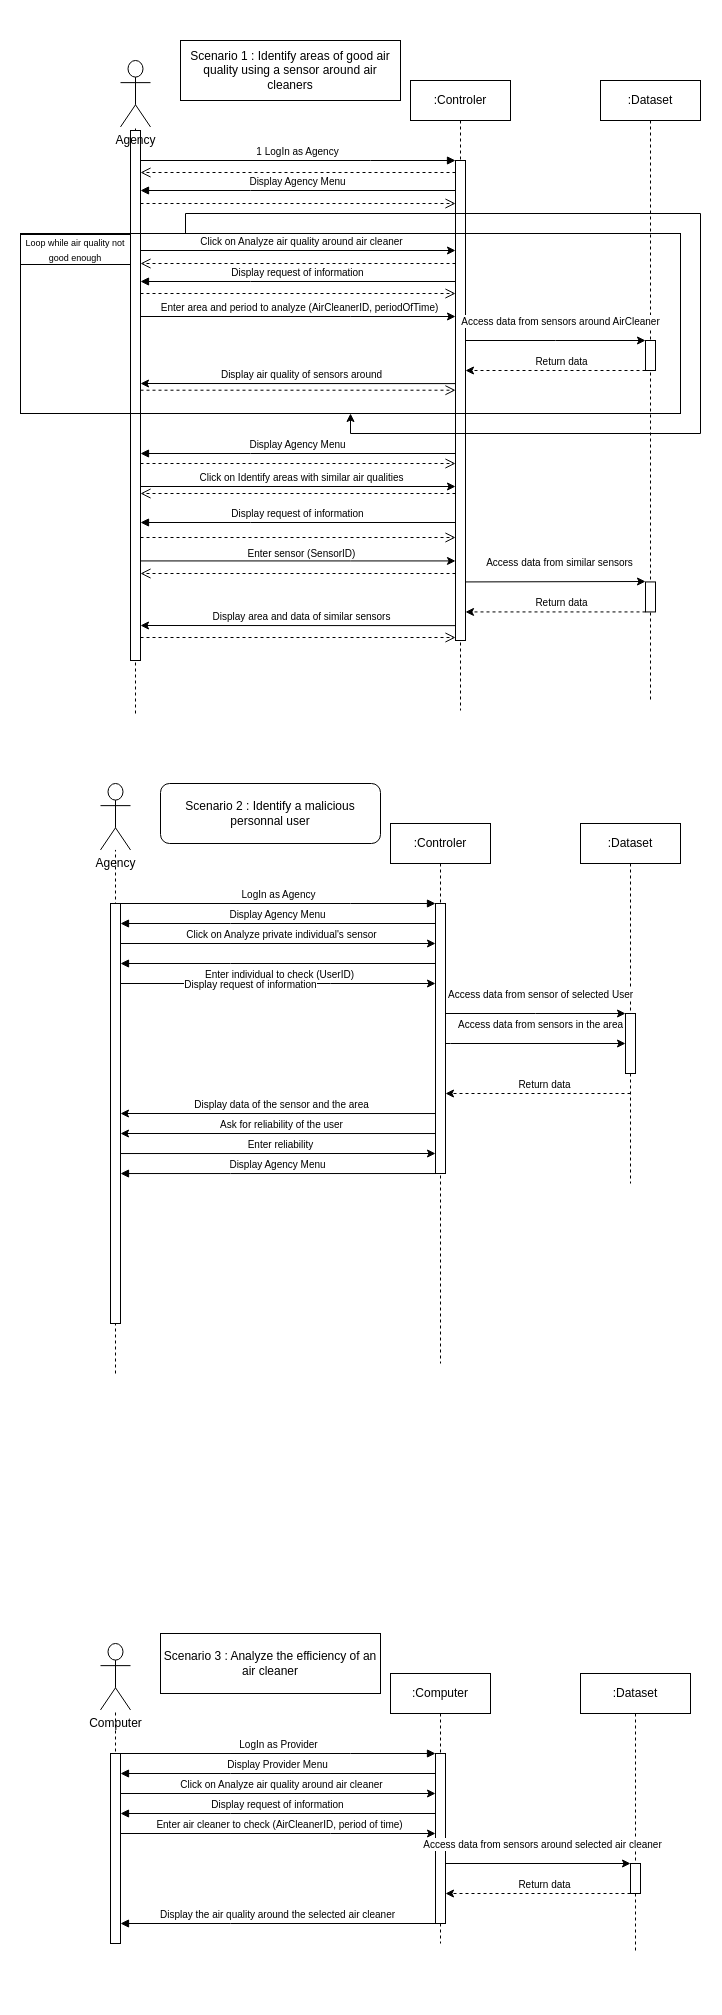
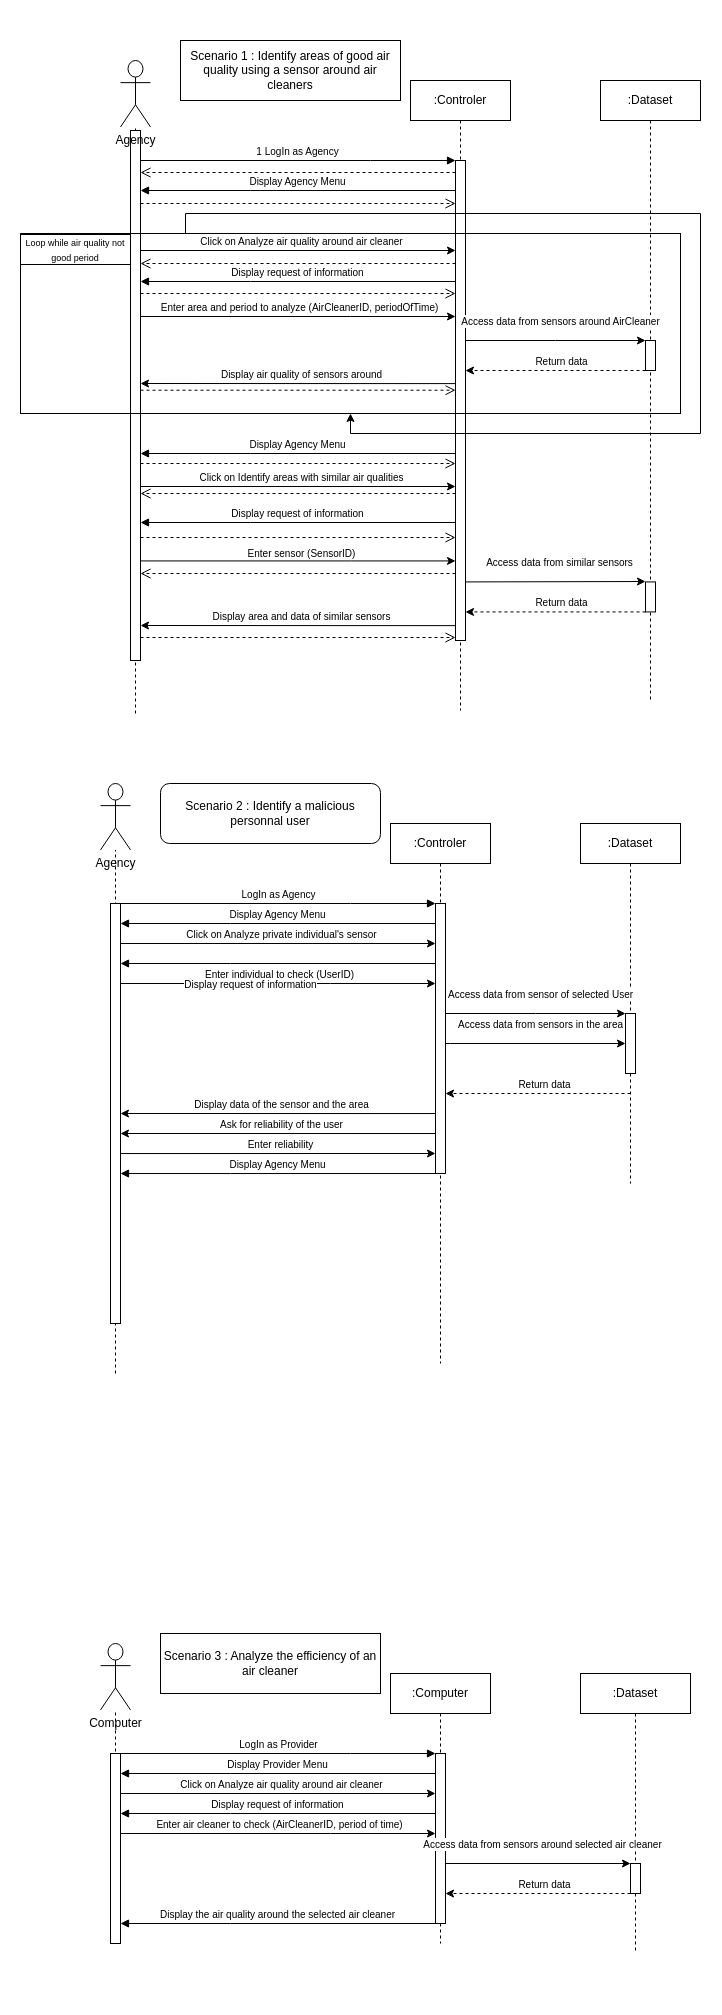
node "Loop while air quality not good enough": label "Loop while air quality not good enough" -> "Loop while air quality not good period"
